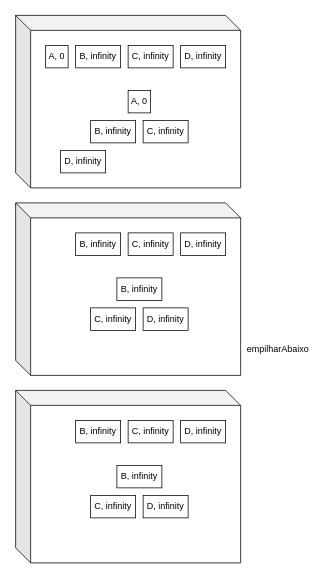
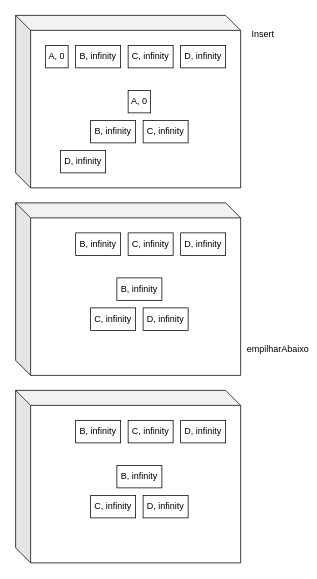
node "Insert": added
